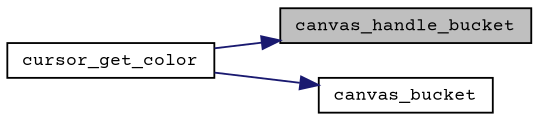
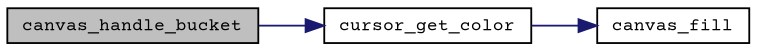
edge "cursor_get_color" -> "canvas_handle_bucket": reversed
node "canvas_bucket": label "canvas_bucket" -> "canvas_fill"
